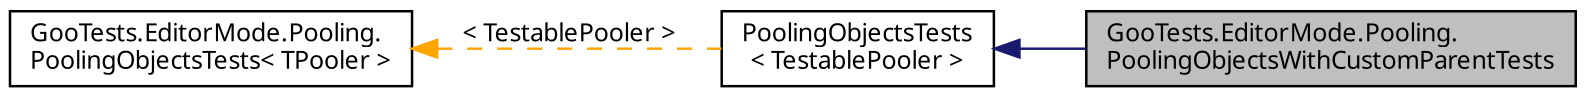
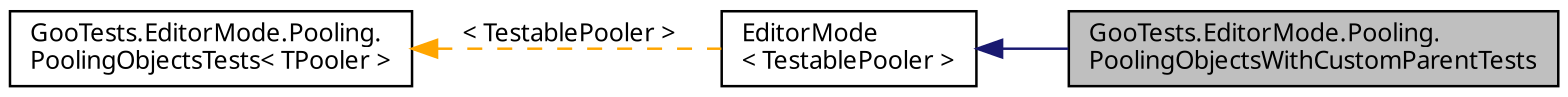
node "PoolingObjectsTests < TestablePooler >": label "PoolingObjectsTests < TestablePooler >" -> "EditorMode < TestablePooler >"
